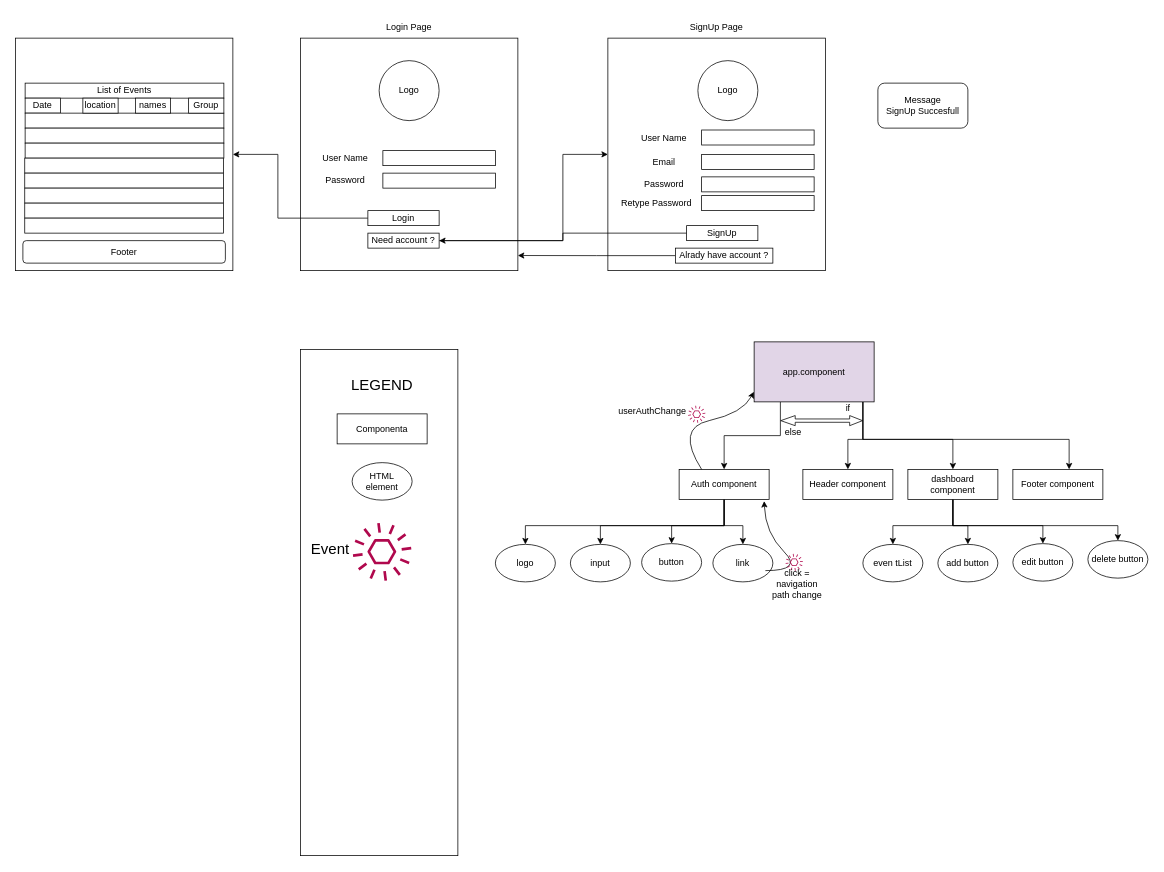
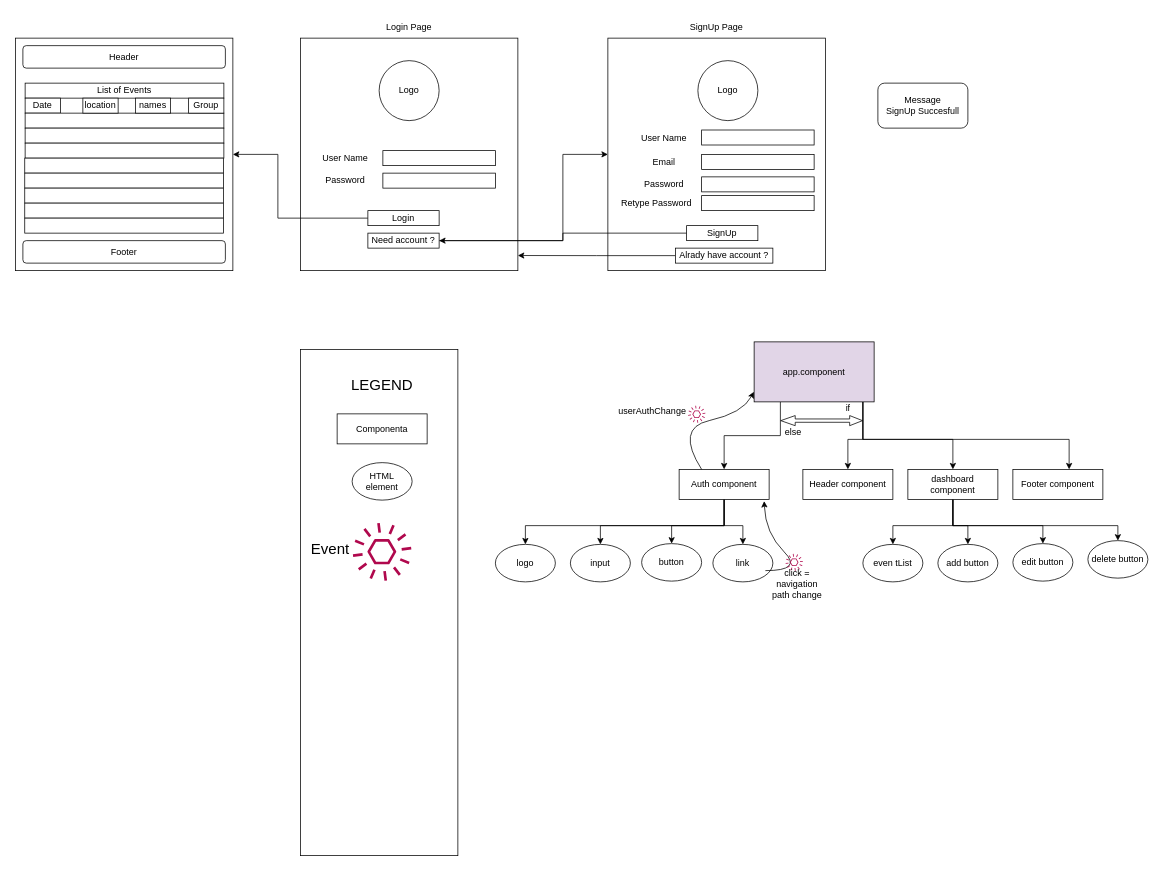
node "Header": added
